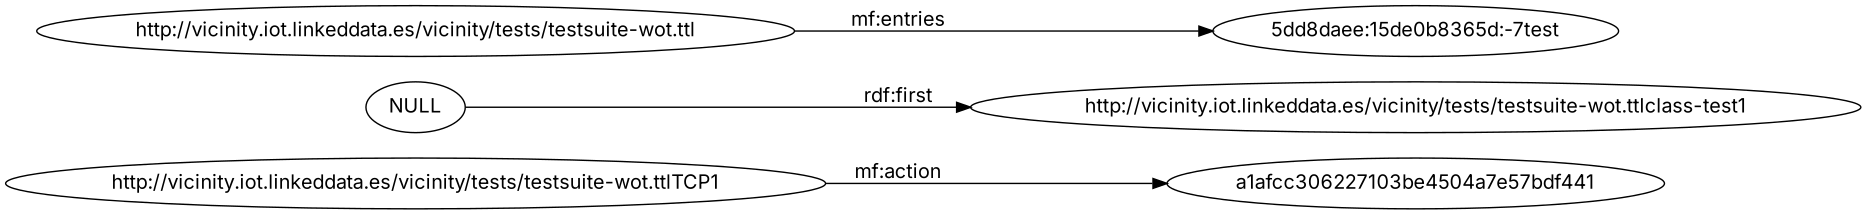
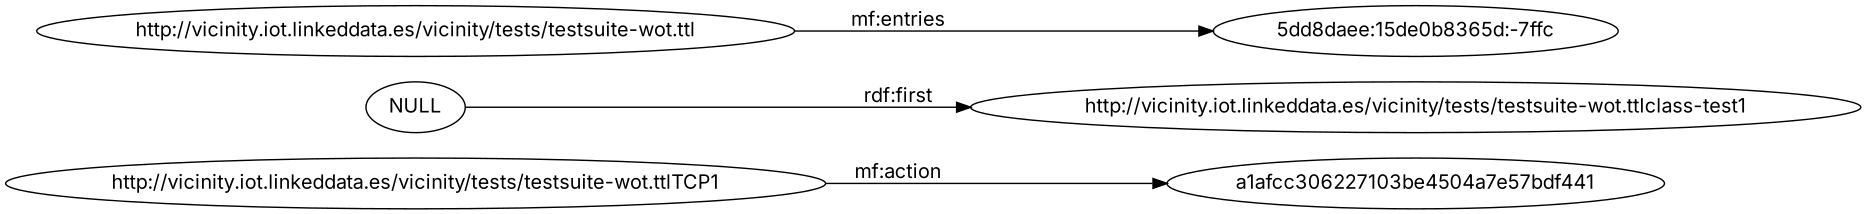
node "5dd8daee:15de0b8365d:-7test": label "5dd8daee:15de0b8365d:-7test" -> "5dd8daee:15de0b8365d:-7ffc"
